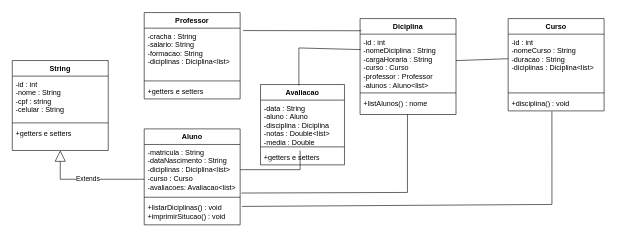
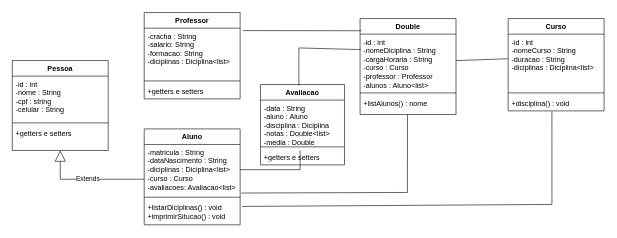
node "Diciplina": label "Diciplina" -> "Double"
node "String": label "String" -> "Pessoa"
